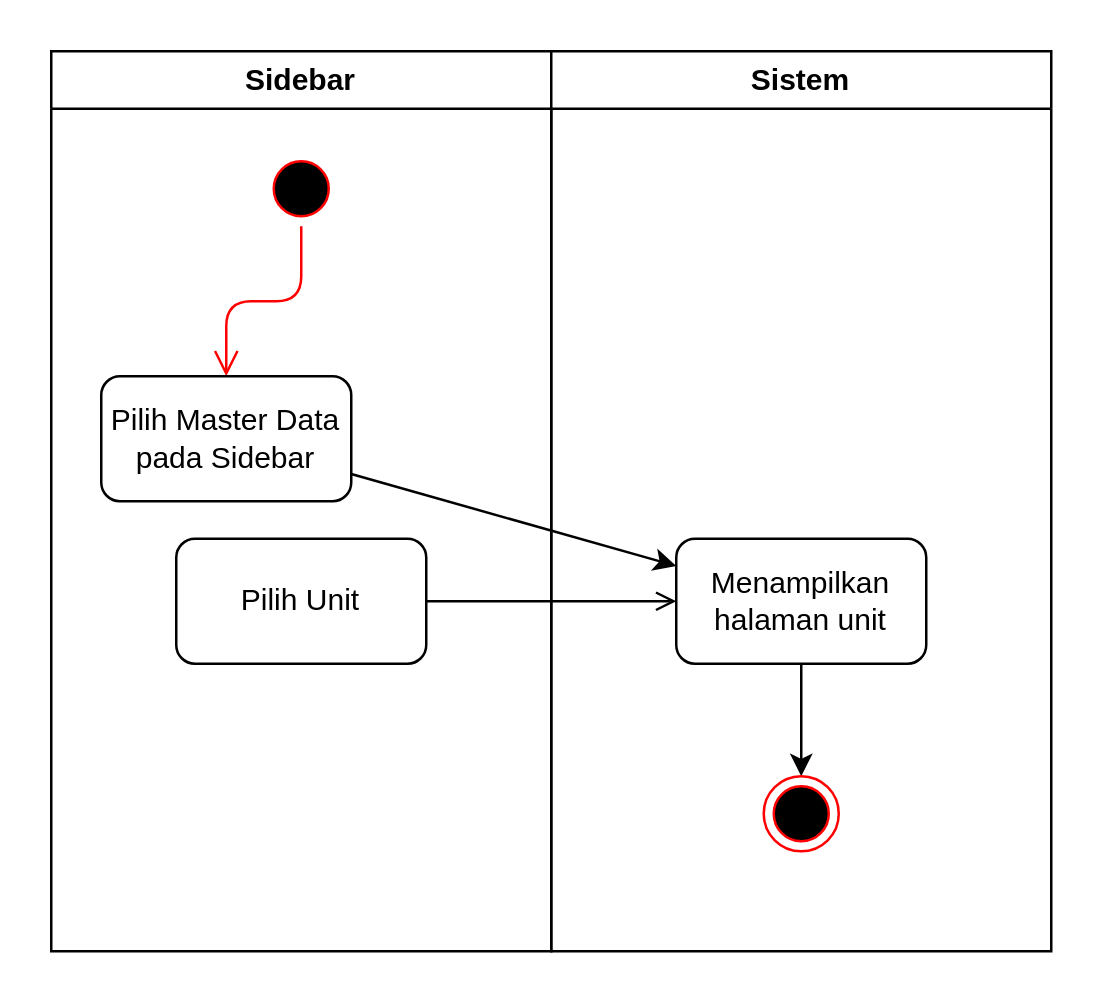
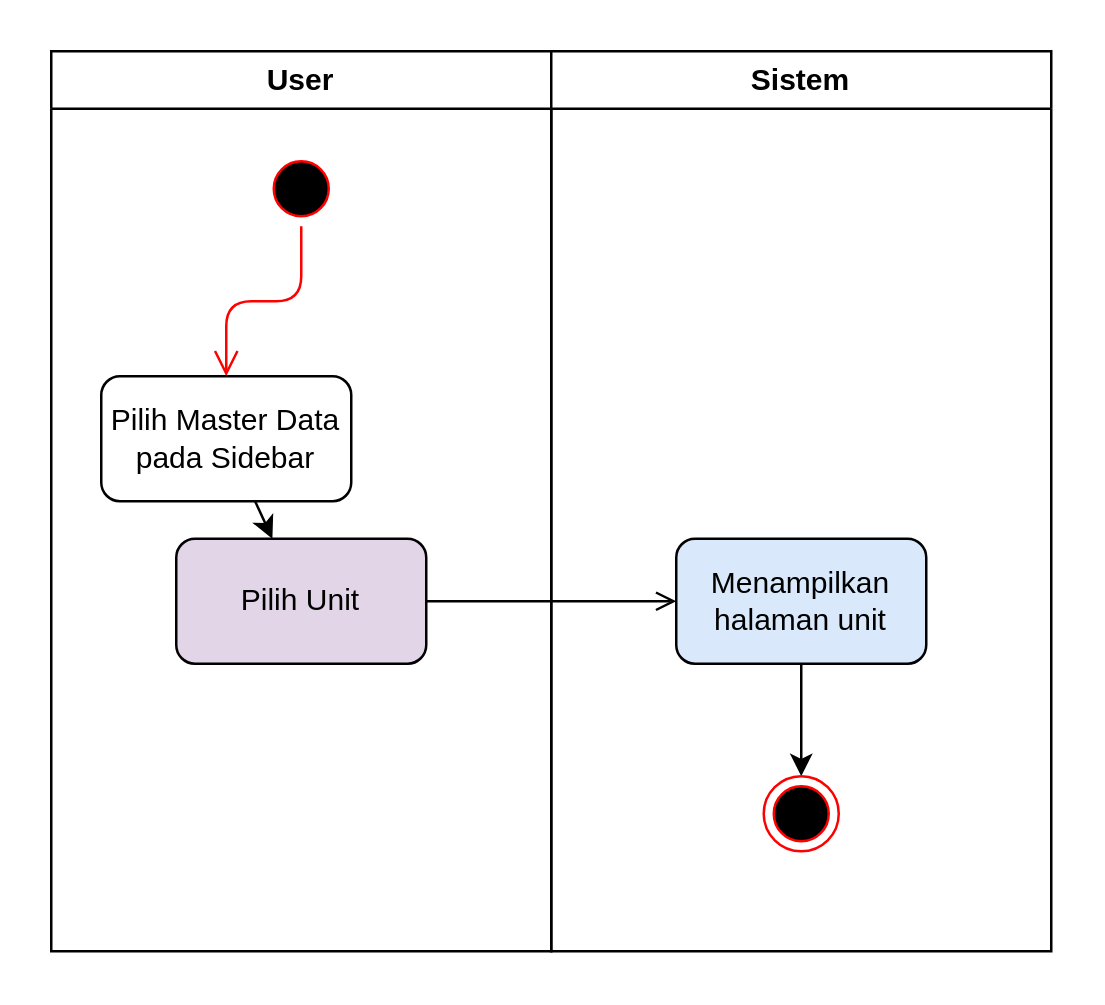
node "Sidebar": label "Sidebar" -> "User"
edge "Pilih Master Data pada Sidebar" -> "Menampilkan halaman unit": now "Pilih Master Data pada Sidebar" -> "Pilih Unit"
node "Pilih Unit": fillcolor #ffffff -> #e1d5e7
node "Menampilkan halaman unit": fillcolor #ffffff -> #dae8fc
